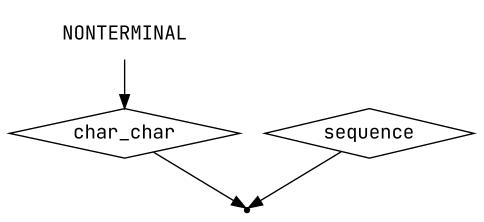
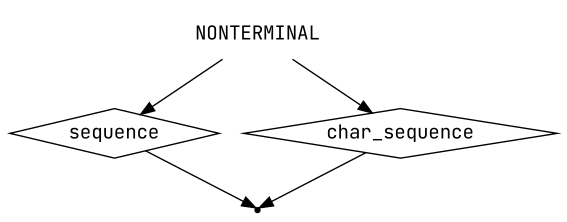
edge "NONTERMINAL" -> "sequence": added
node "char_char": label "char_char" -> "char_sequence"
